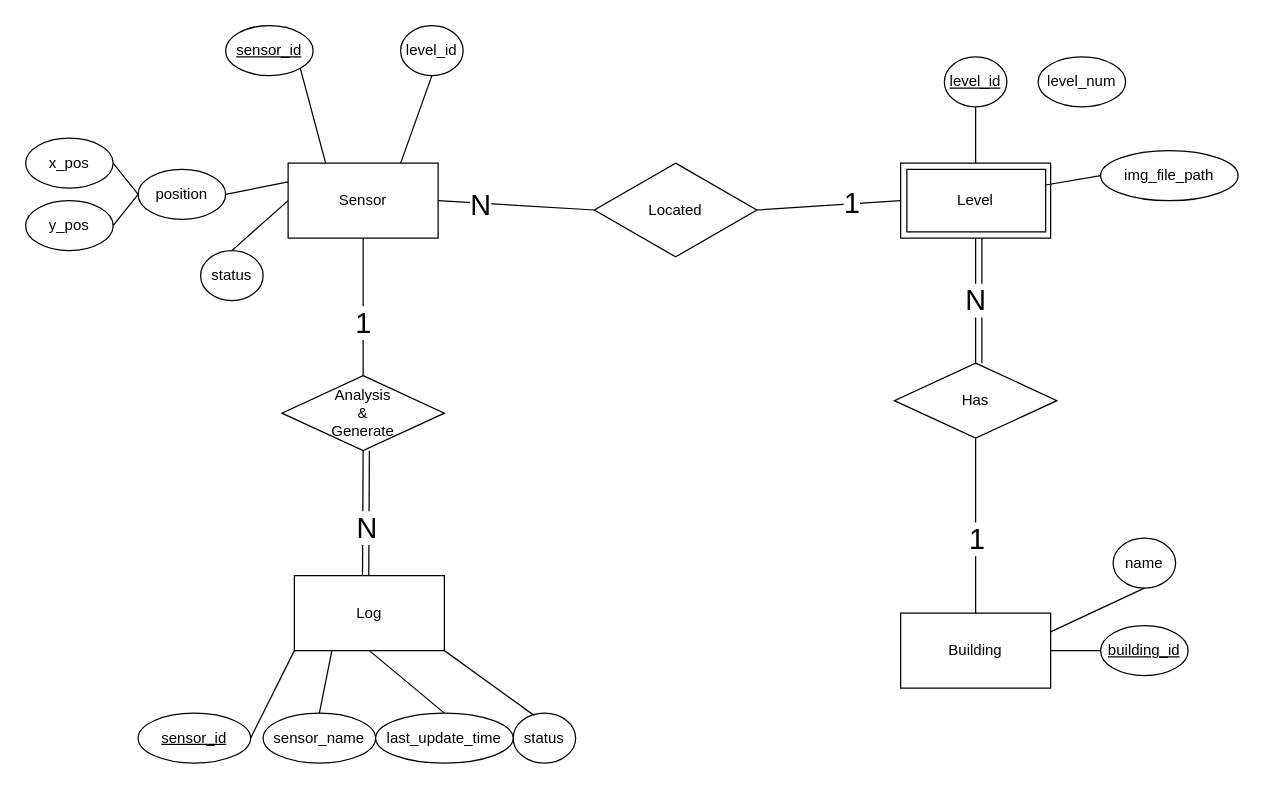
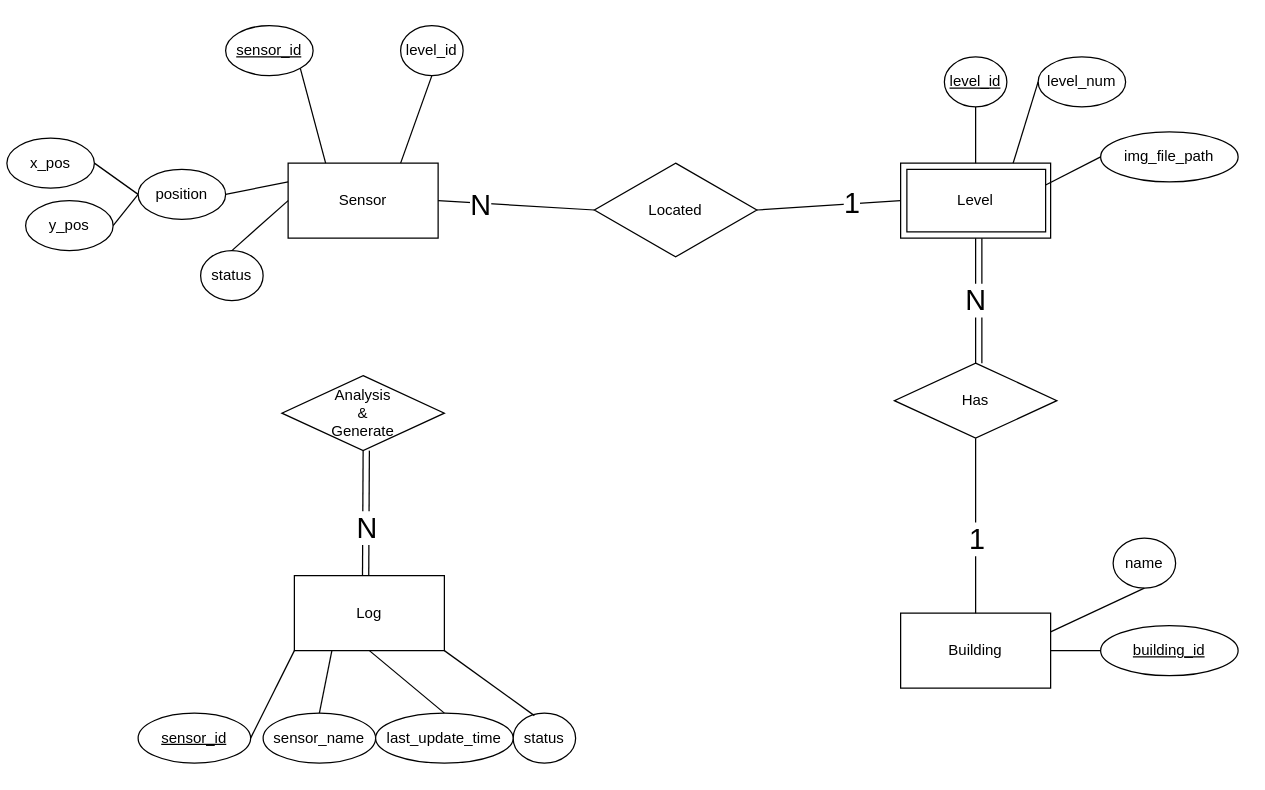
edge "level_num" -- "Level": added
node "x_pos": moved (69, 163) -> (51, 163)
node "img_file_path": moved (1169, 176) -> (1169, 157)
edge "Sensor" -- "Analysis & Generate": removed, label "1"
node "building_id": size 88x50 -> 138x50
